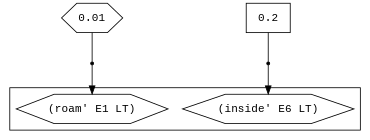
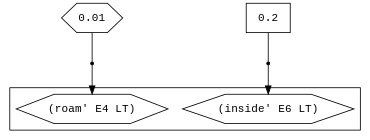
node "(roam' E1 LT)": label "(roam' E1 LT)" -> "(roam' E4 LT)"
